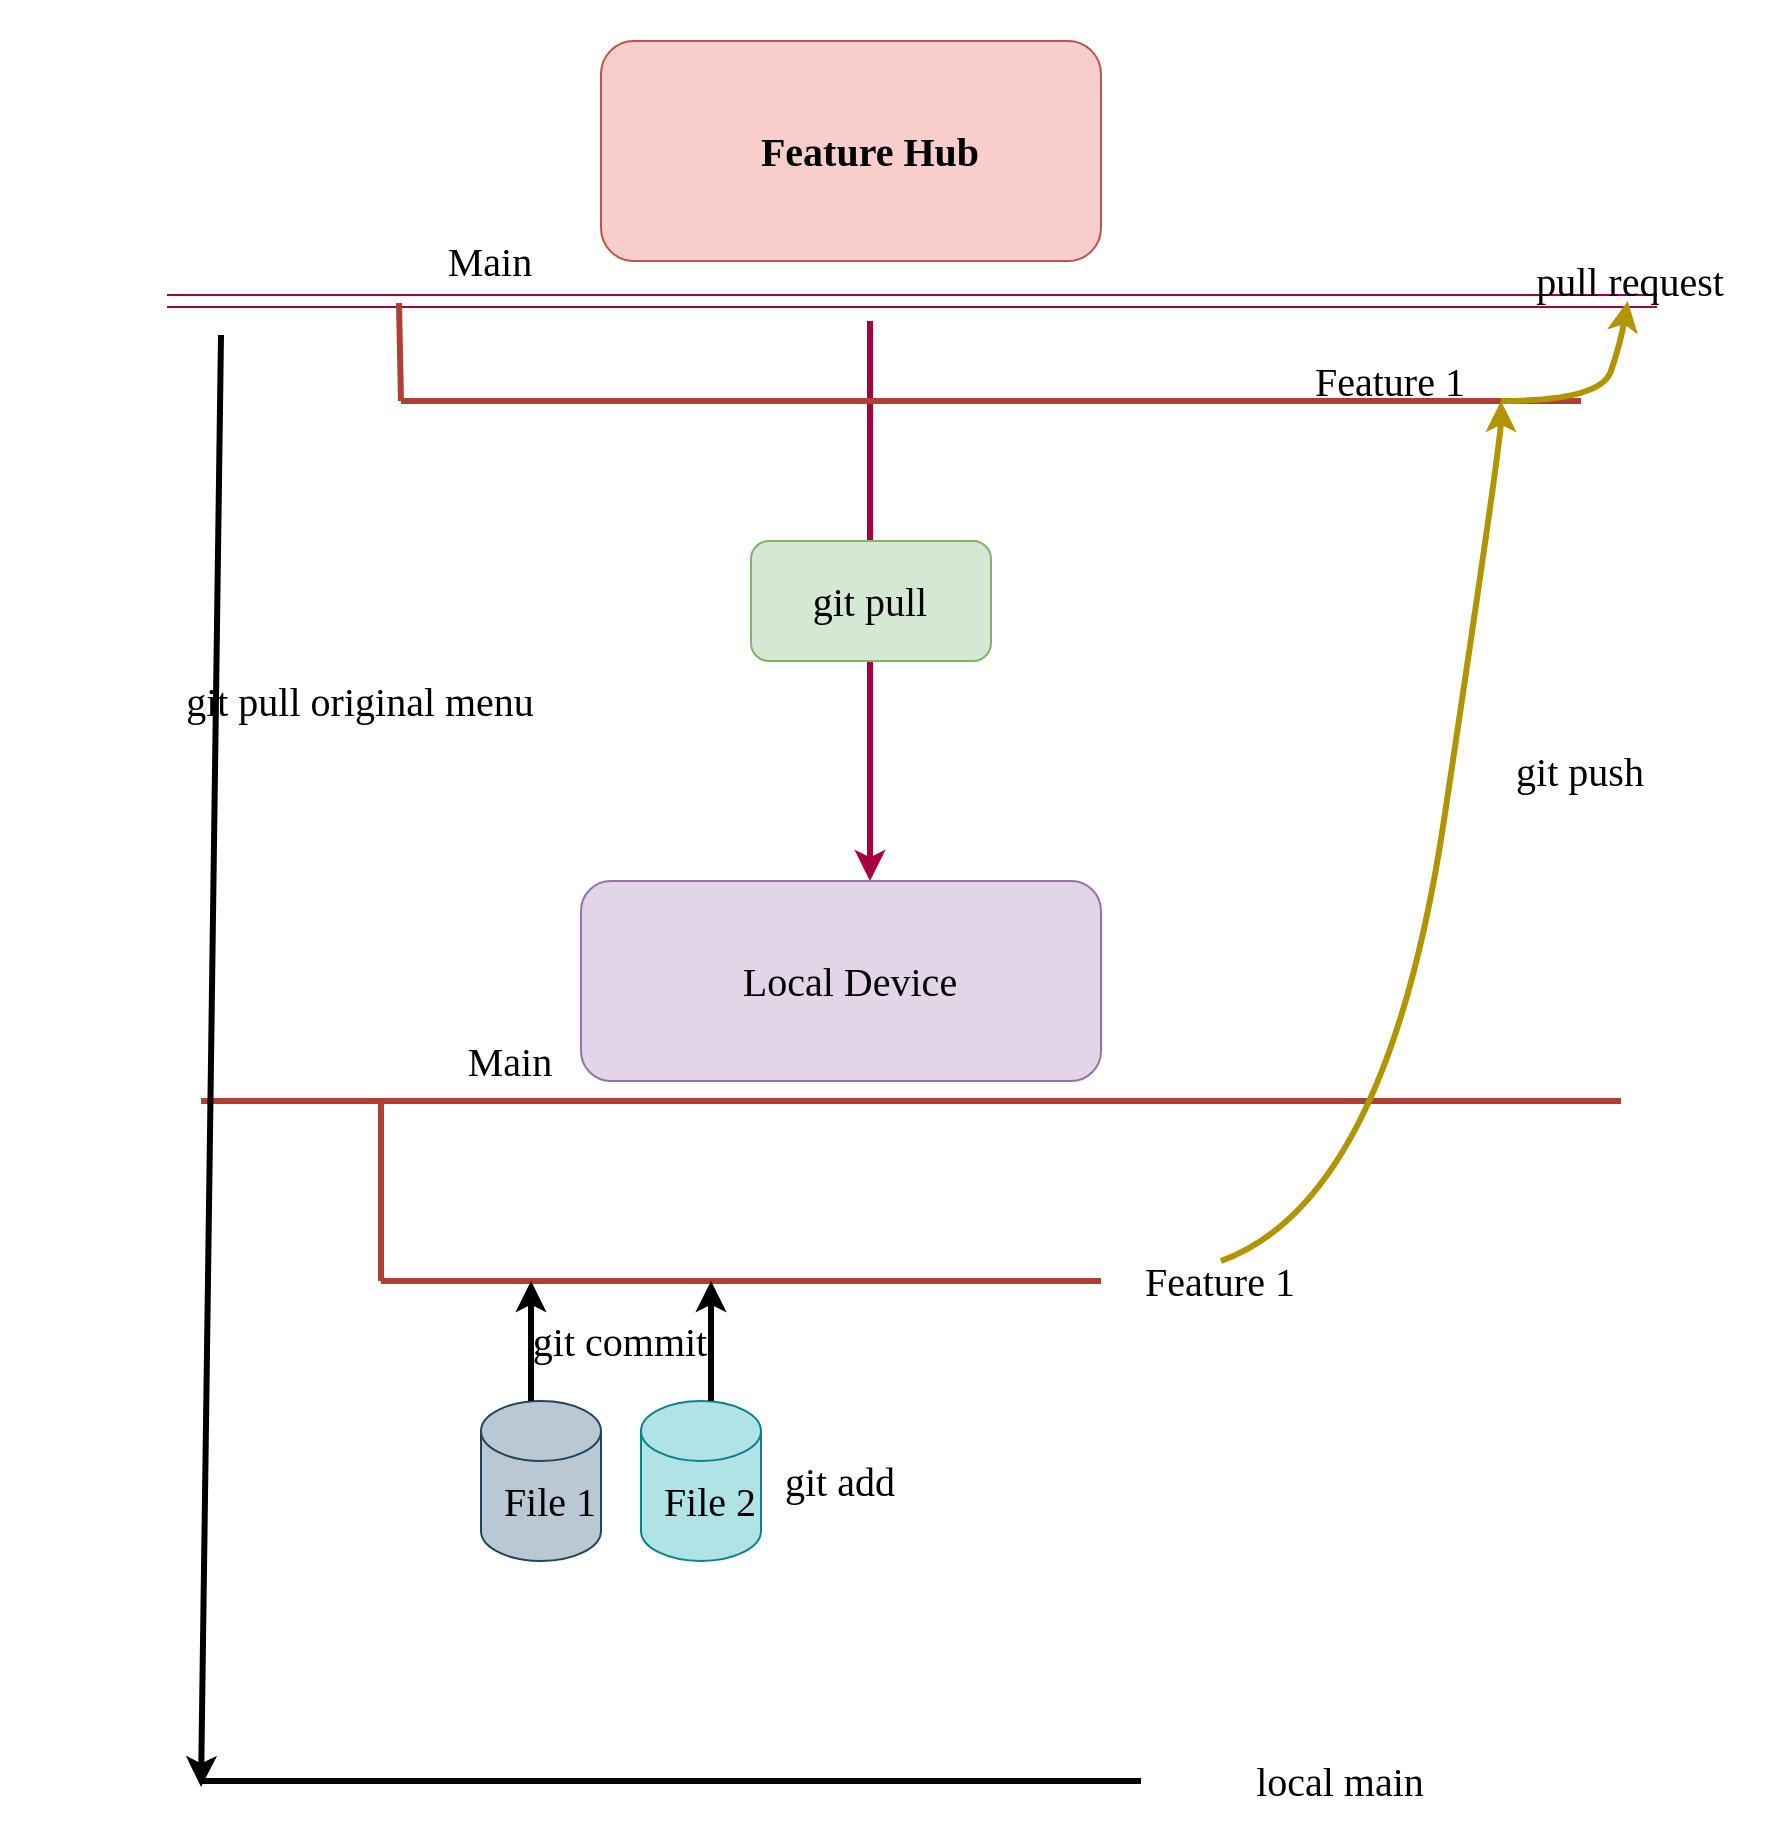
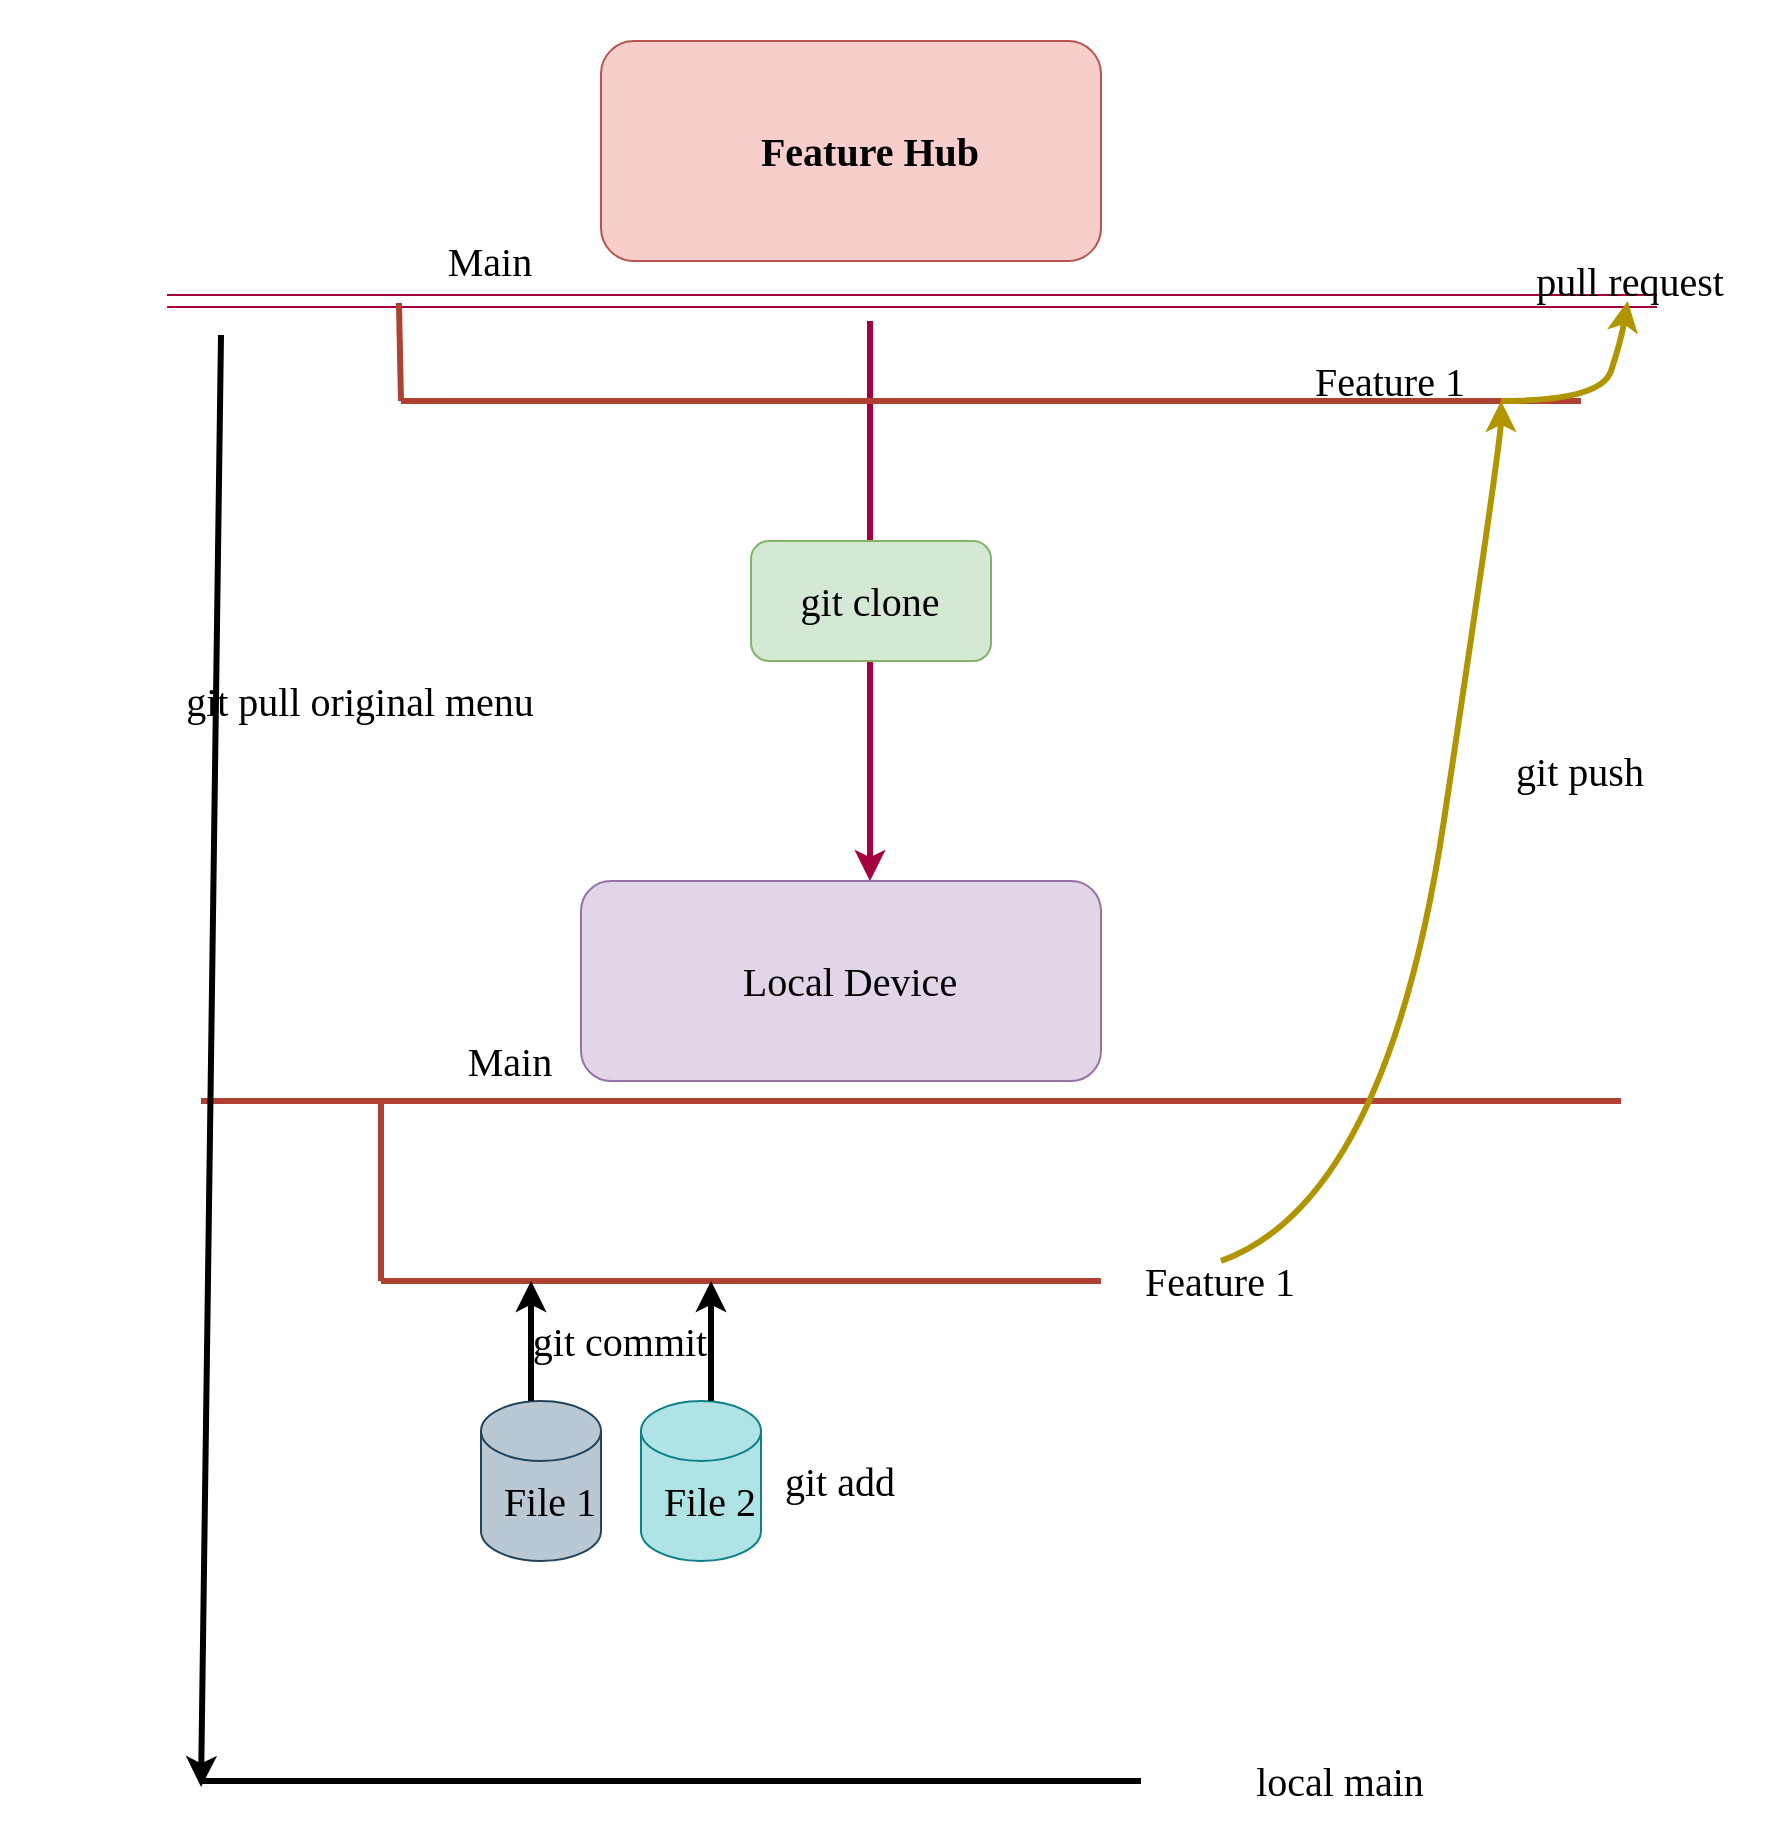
node "git pull": label "git pull" -> "git clone"
